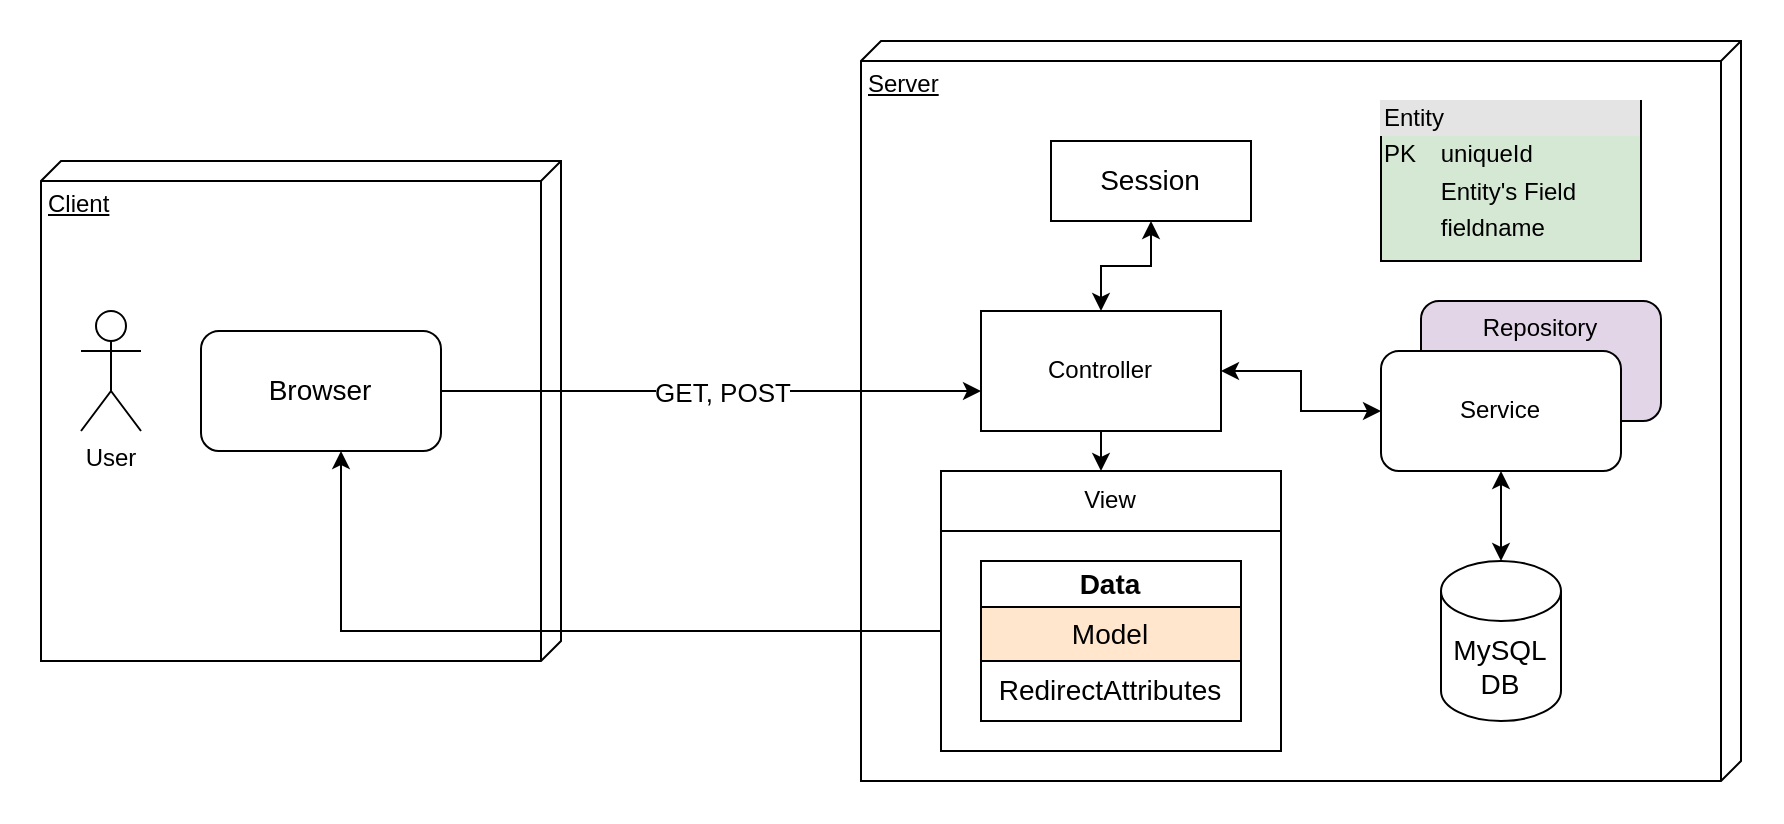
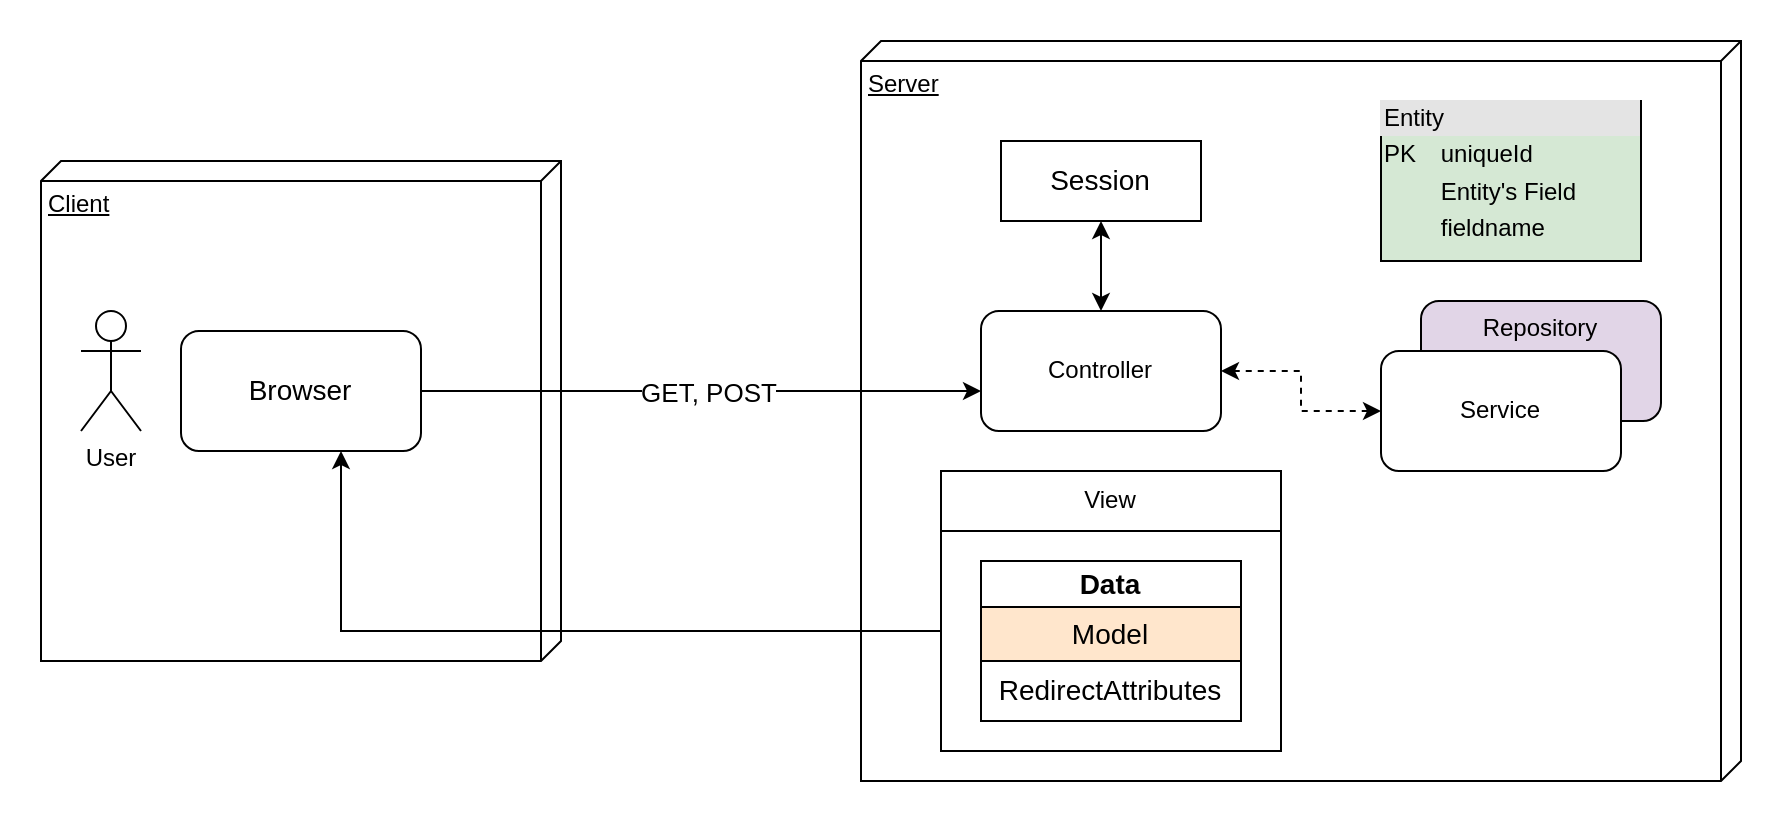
node "Session": moved (1151, 181) -> (1101, 181)
node "Controller": shape rectangle -> rounded rectangle
edge "Controller" -- "Service": style solid -> dashed
node "Browser": moved (321, 391) -> (301, 391)
edge "Controller" -> "View": removed
edge "Service" -- "MySQL DB": removed
node "MySQL DB": removed
